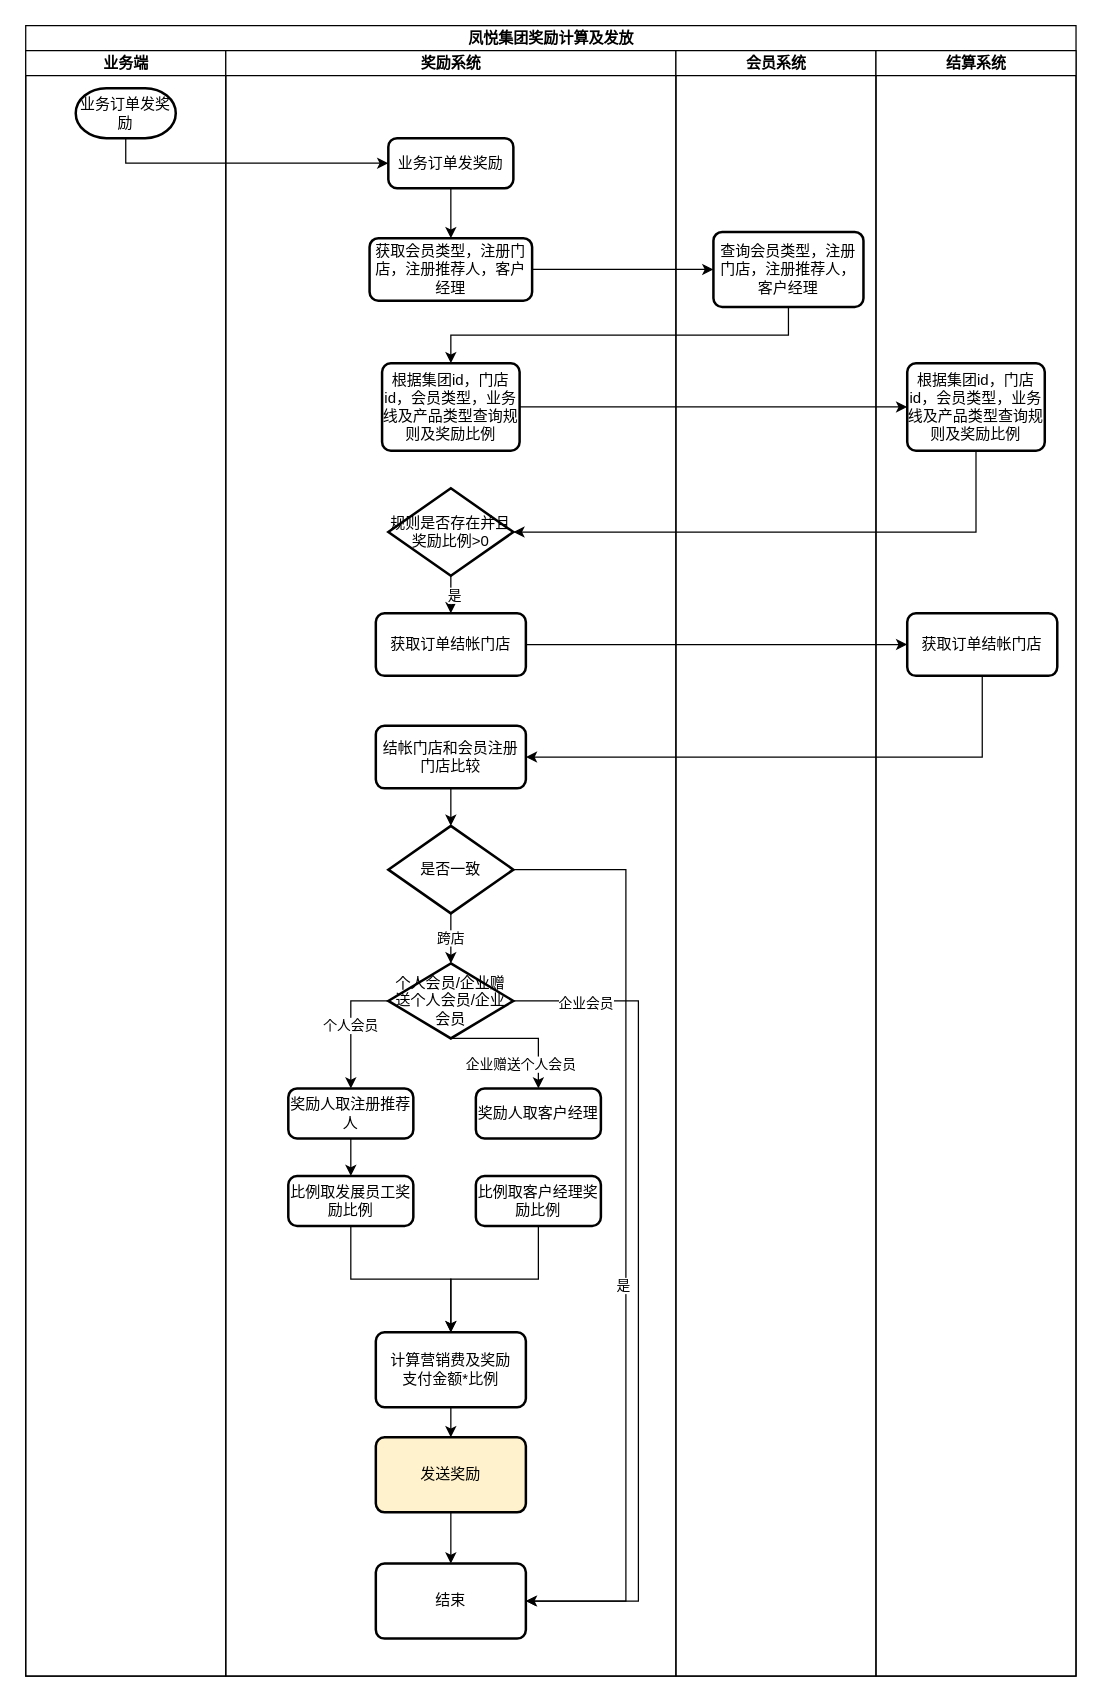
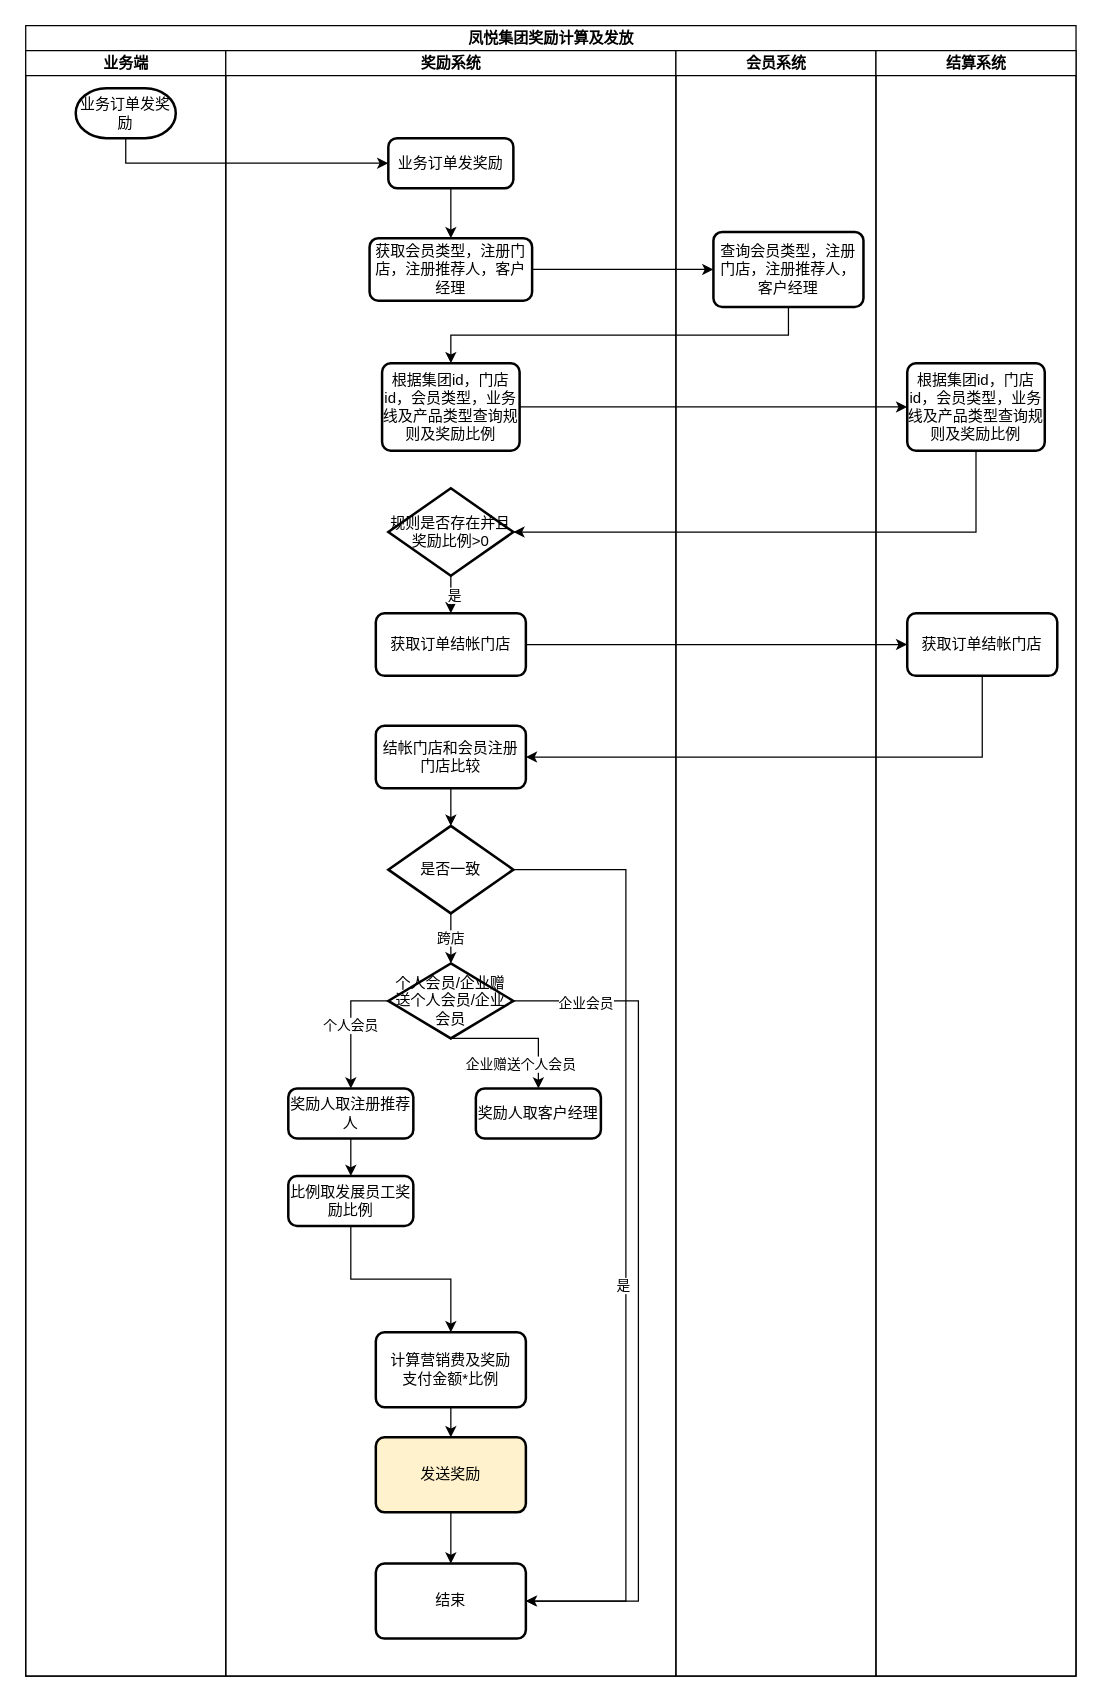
node "比例取客户经理奖励比例": removed
edge "比例取客户经理奖励比例" -> "计算营销费及奖励 支付金额*比例": removed
